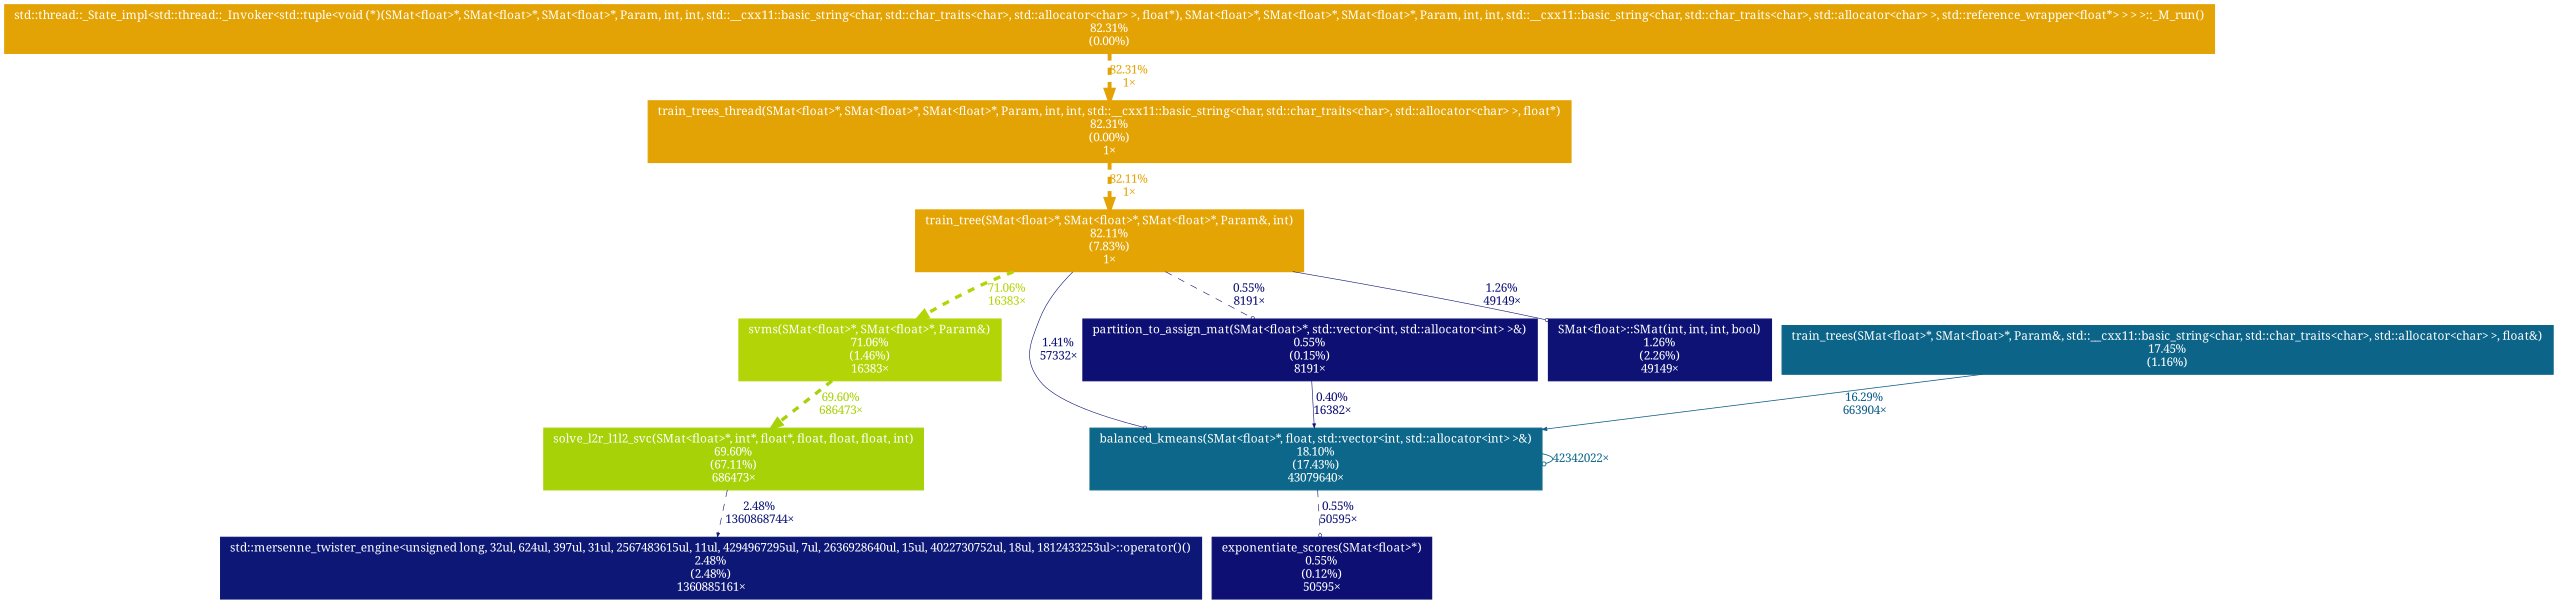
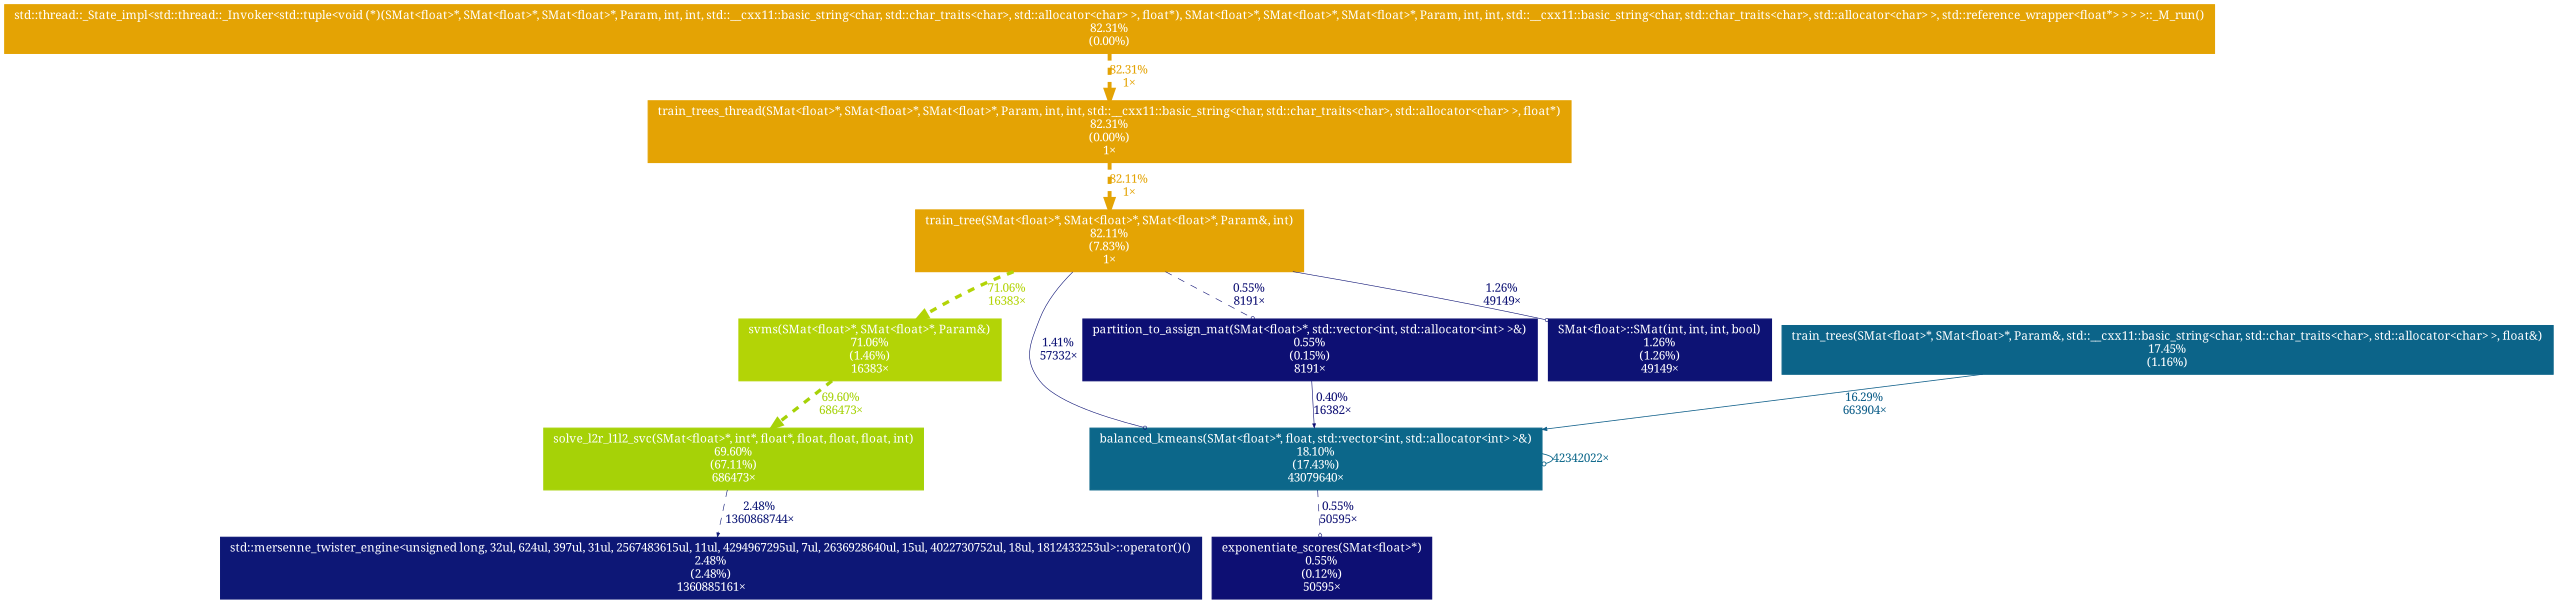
node "SMat<float>::SMat(int, int, int, bool) 1.26% (2.26%) 49149×": label "SMat<float>::SMat(int, int, int, bool) 1.26% (2.26%) 49149×" -> "SMat<float>::SMat(int, int, int, bool) 1.26% (1.26%) 49149×"
